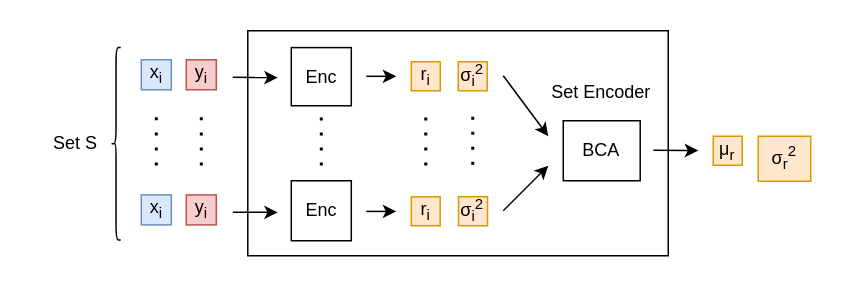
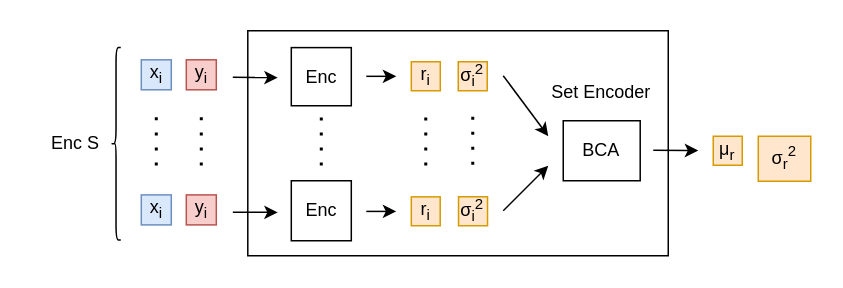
node "Set S": label "Set S" -> "Enc S"
